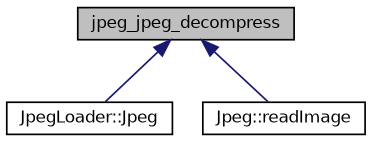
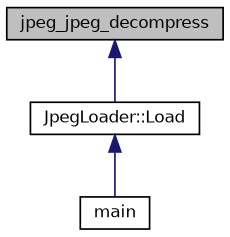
node "JpegLoader::Jpeg": label "JpegLoader::Jpeg" -> "JpegLoader::Load"
node "Jpeg::readImage": removed
node "main": added
